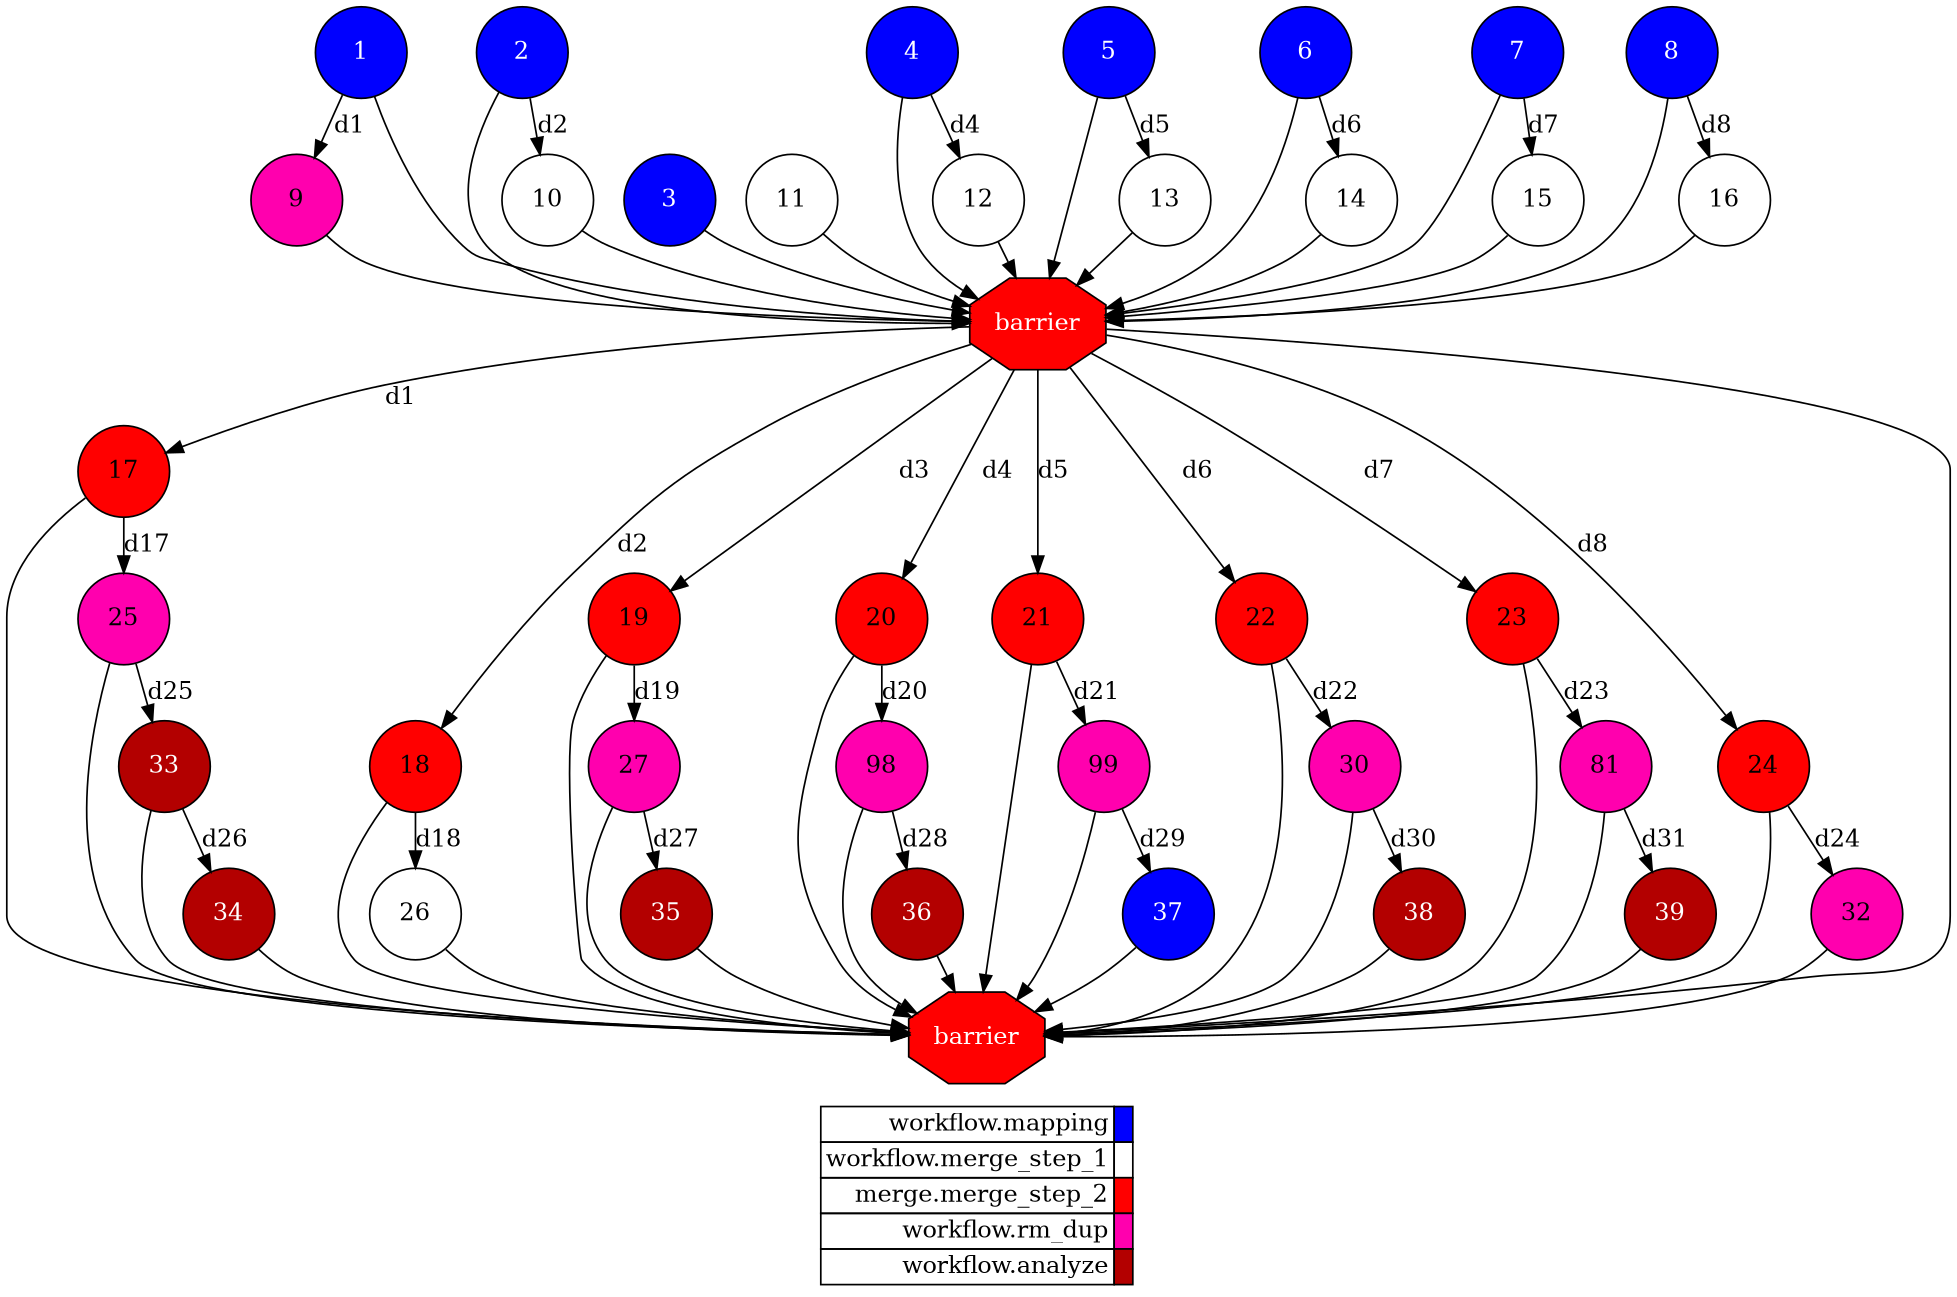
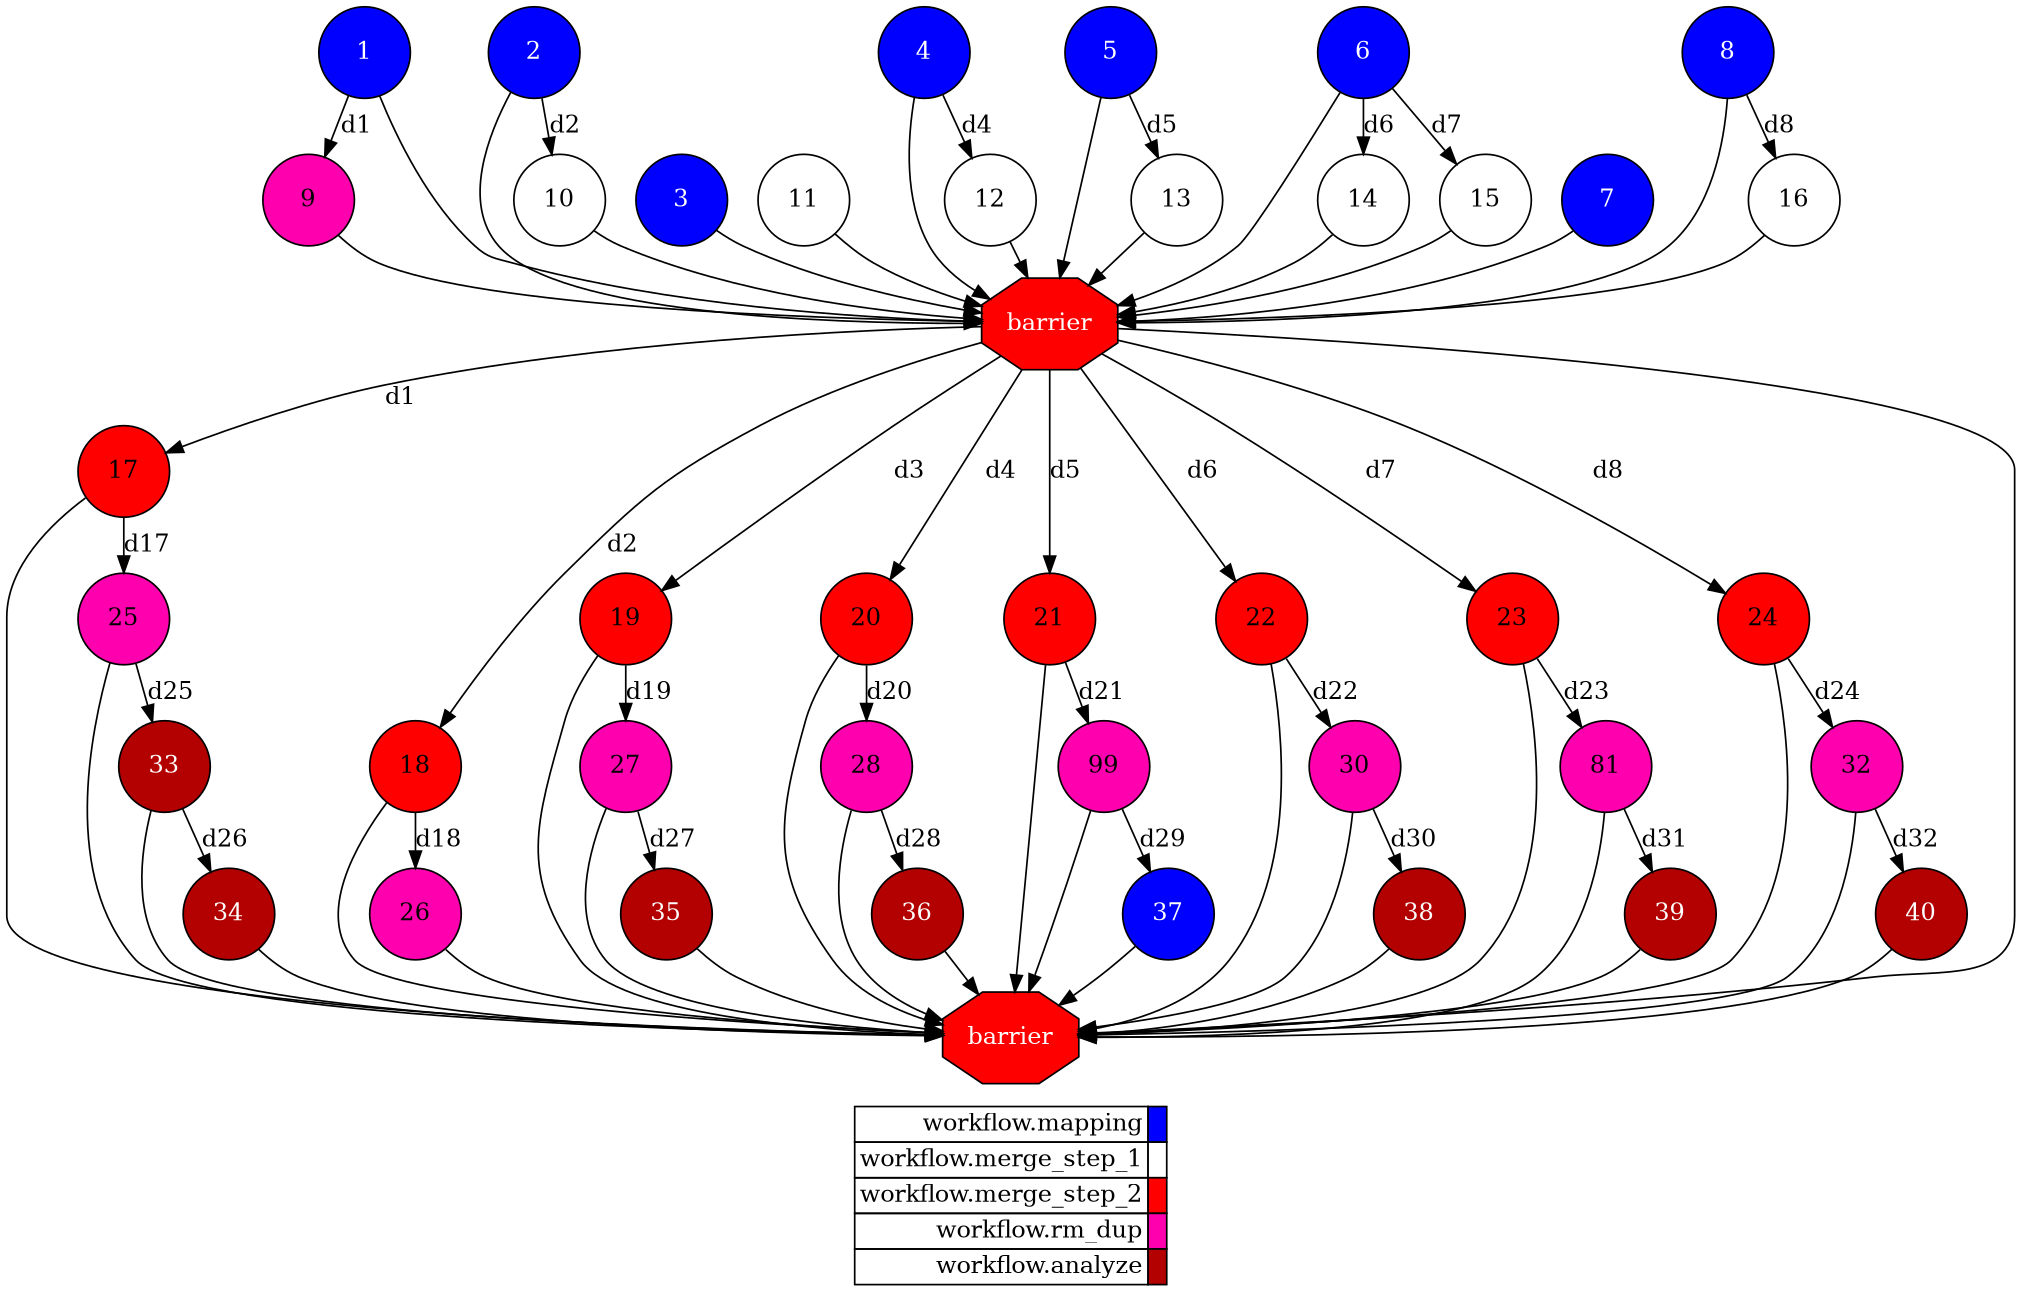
edge "7" -> "15": now "6" -> "15"
node "98": label "98" -> "28"
node "26": fillcolor #ffffff -> #ff00ae
node "40": added
node "workflow.mapping": text "merge.merge_step_2" -> "workflow.merge_step_2"
